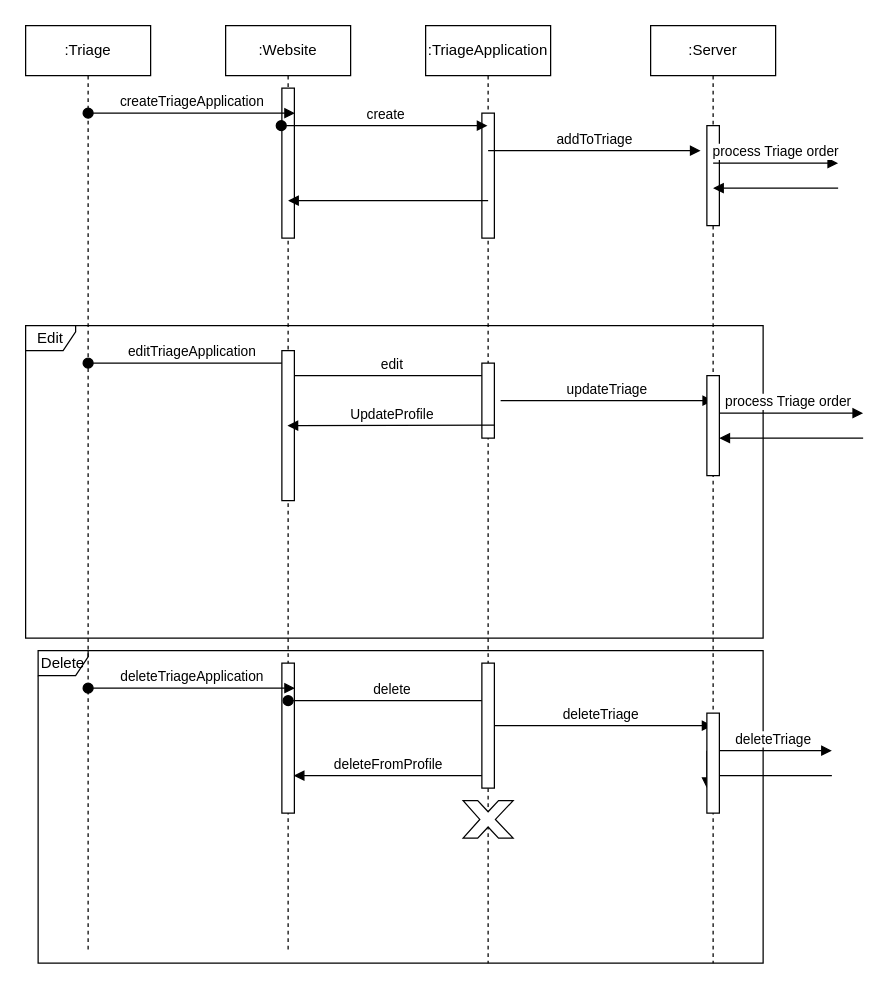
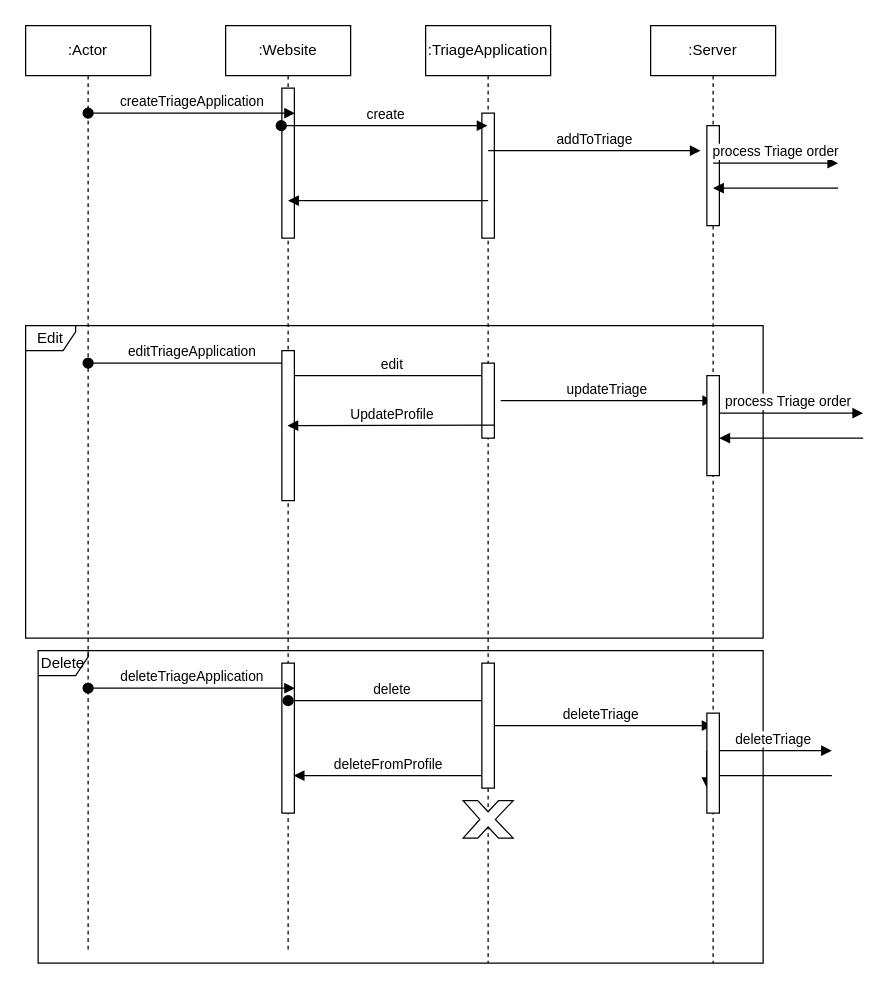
node ":Triage": label ":Triage" -> ":Actor"
